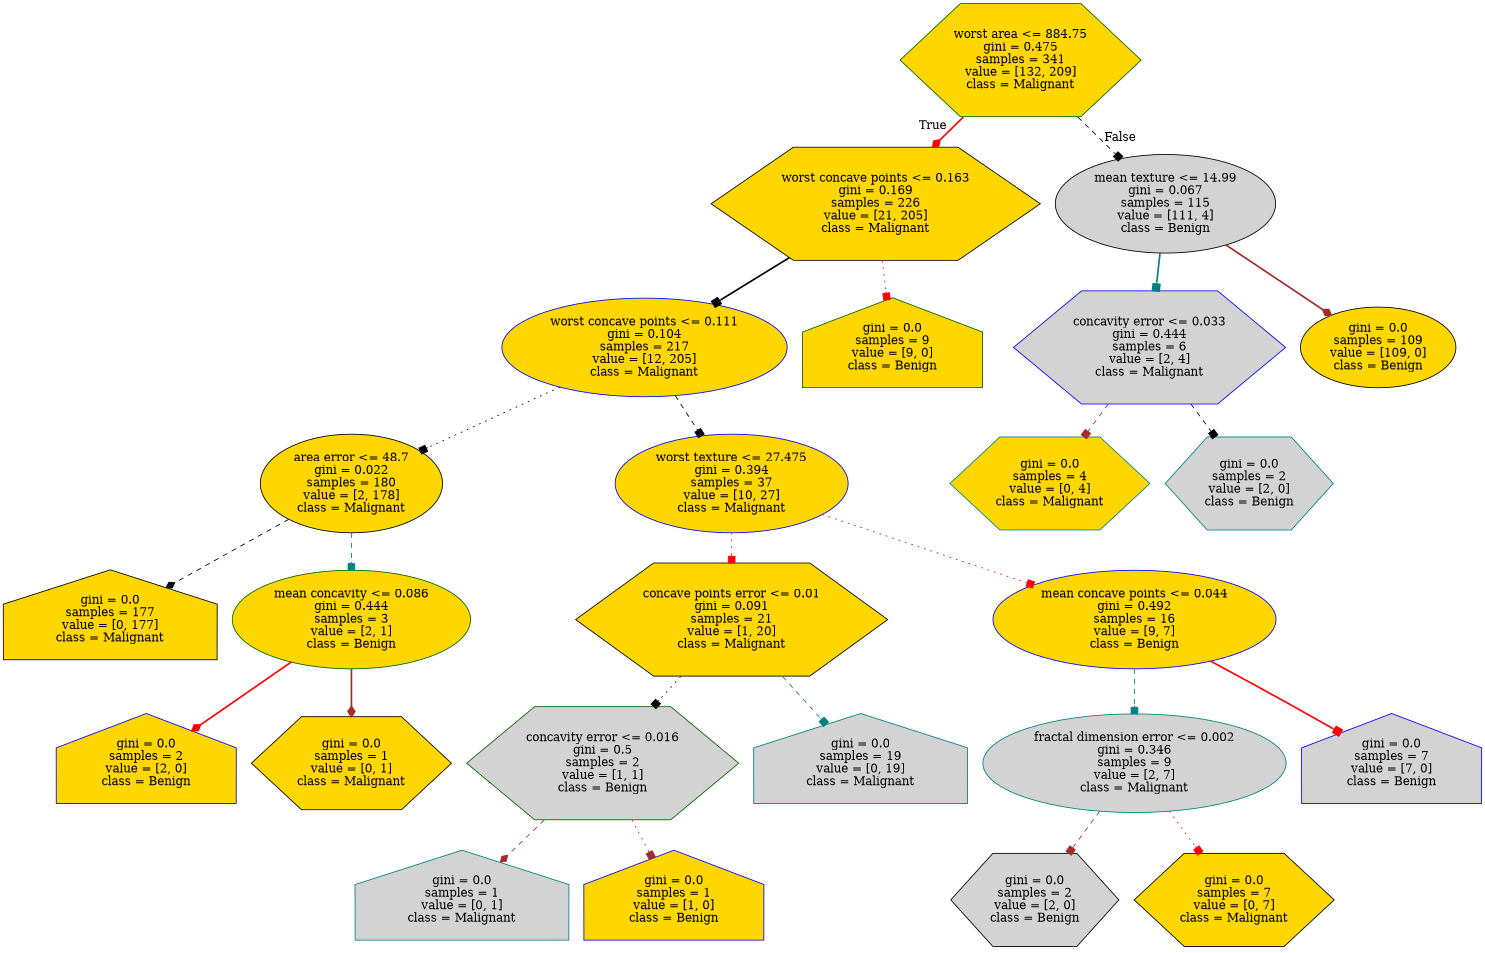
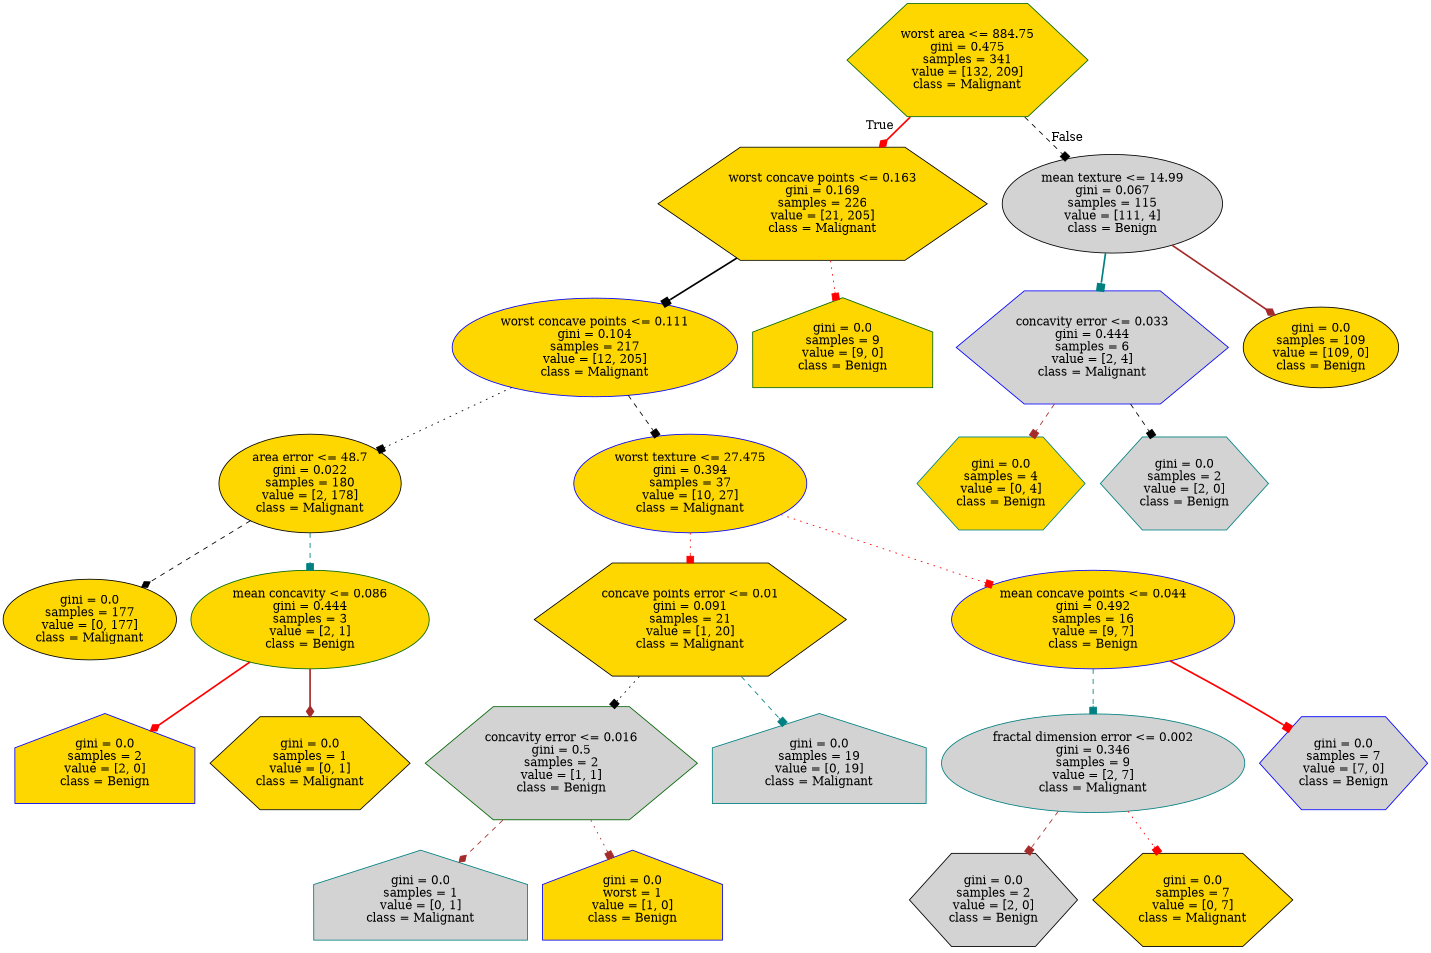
node "gini = 0.0 samples = 4 value = [0, 4] class = Malignant": label "gini = 0.0 samples = 4 value = [0, 4] class = Malignant" -> "gini = 0.0 samples = 4 value = [0, 4] class = Benign"
node "gini = 0.0 samples = 177 value = [0, 177] class = Malignant": shape house -> ellipse
node "gini = 0.0 samples = 7 value = [7, 0] class = Benign": shape house -> hexagon
node "gini = 0.0 samples = 1 value = [1, 0] class = Benign": label "gini = 0.0 samples = 1 value = [1, 0] class = Benign" -> "gini = 0.0 worst = 1 value = [1, 0] class = Benign"
